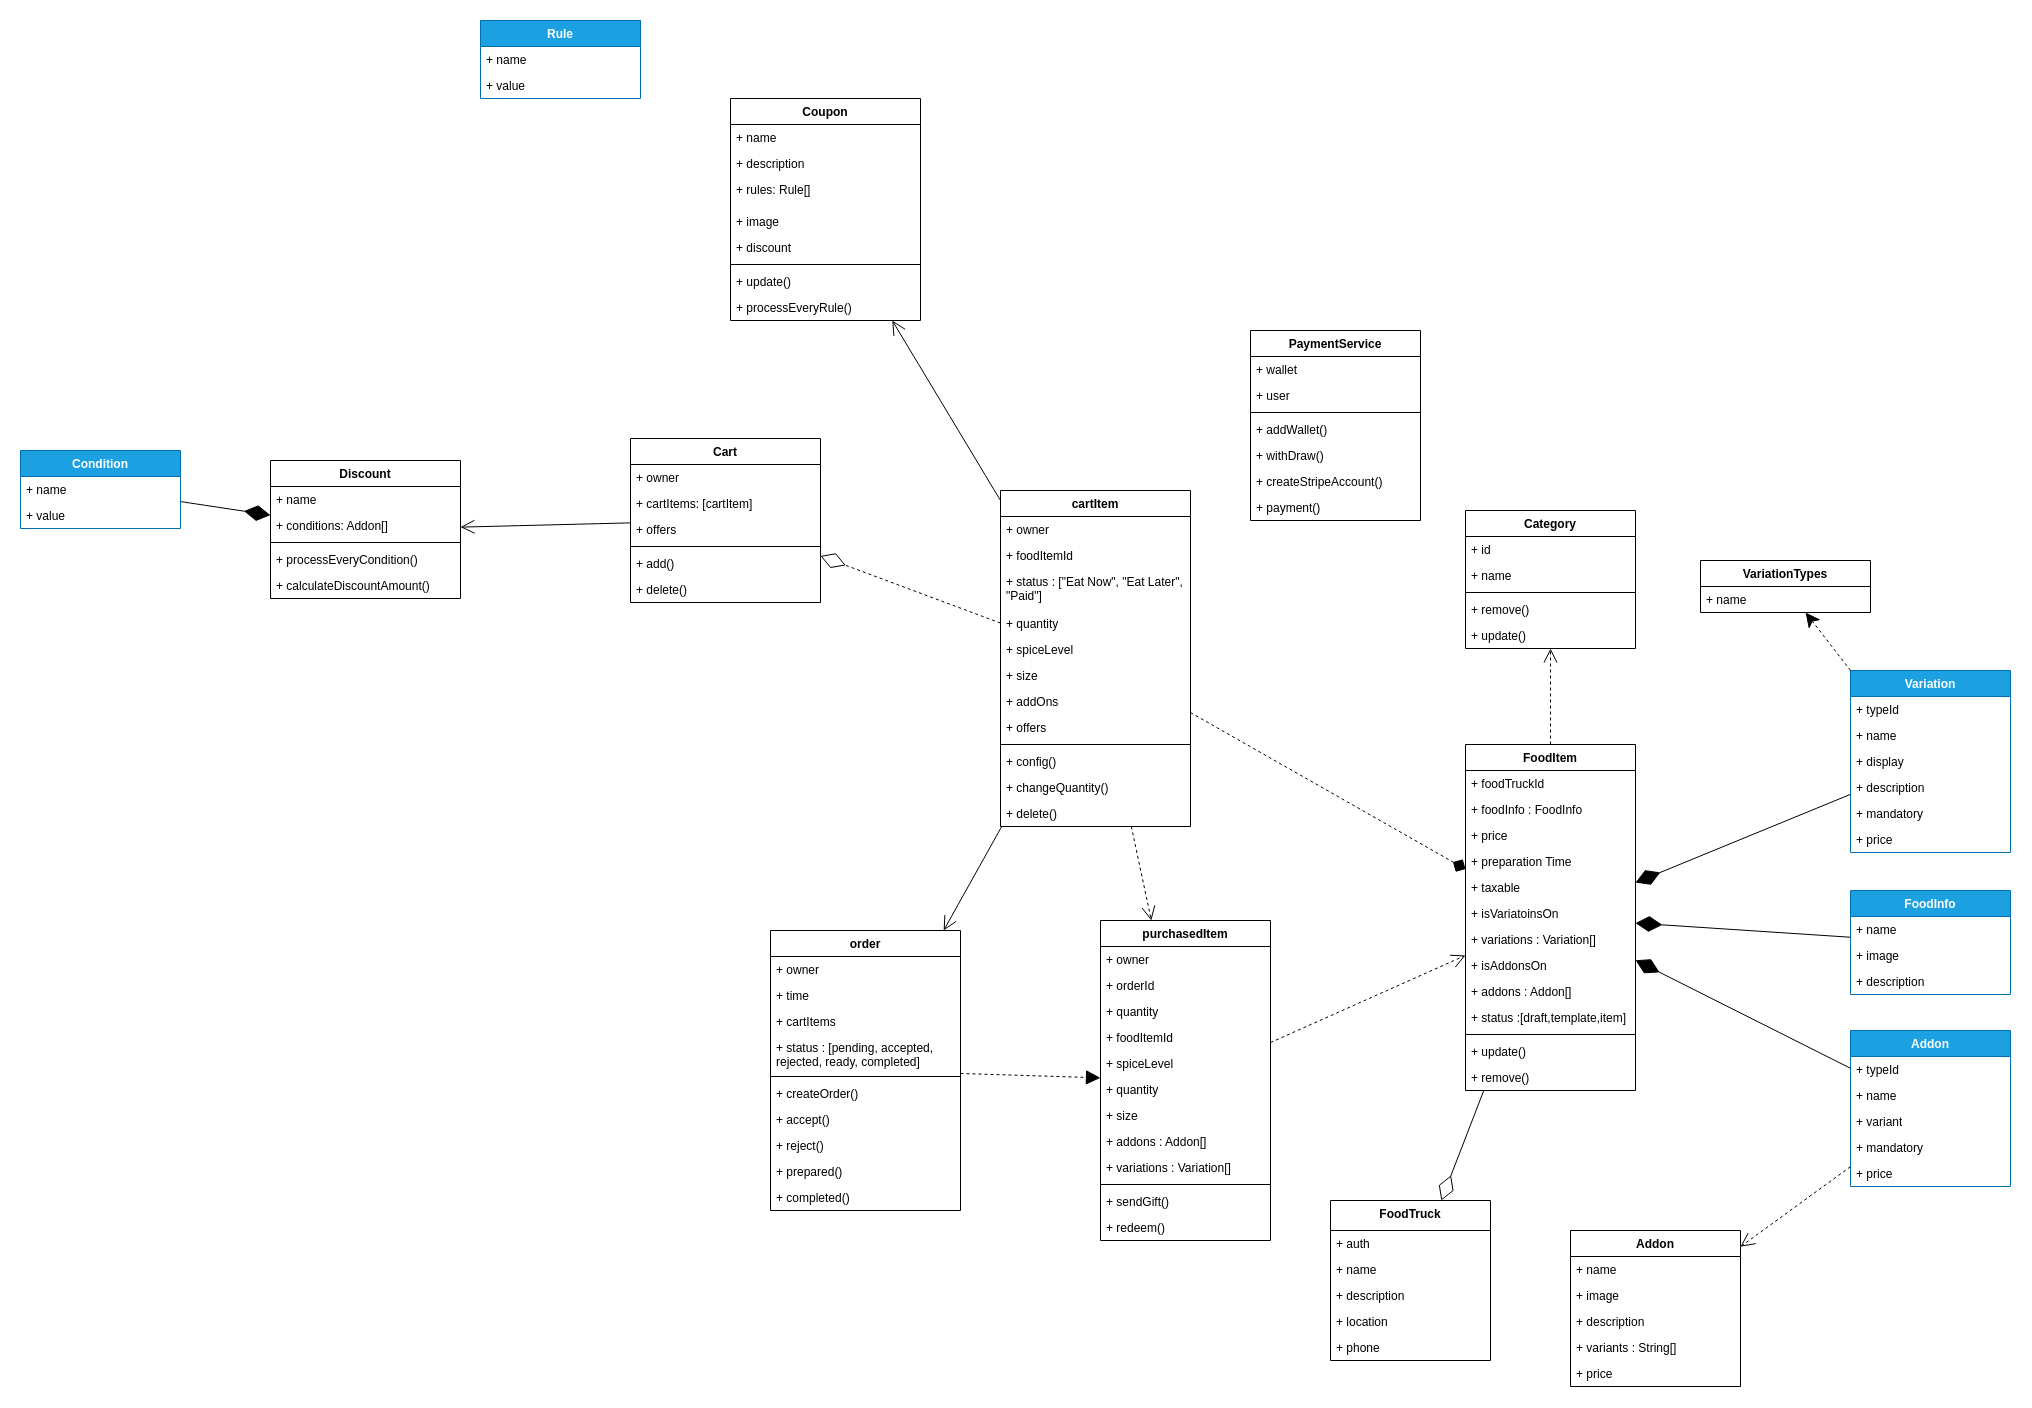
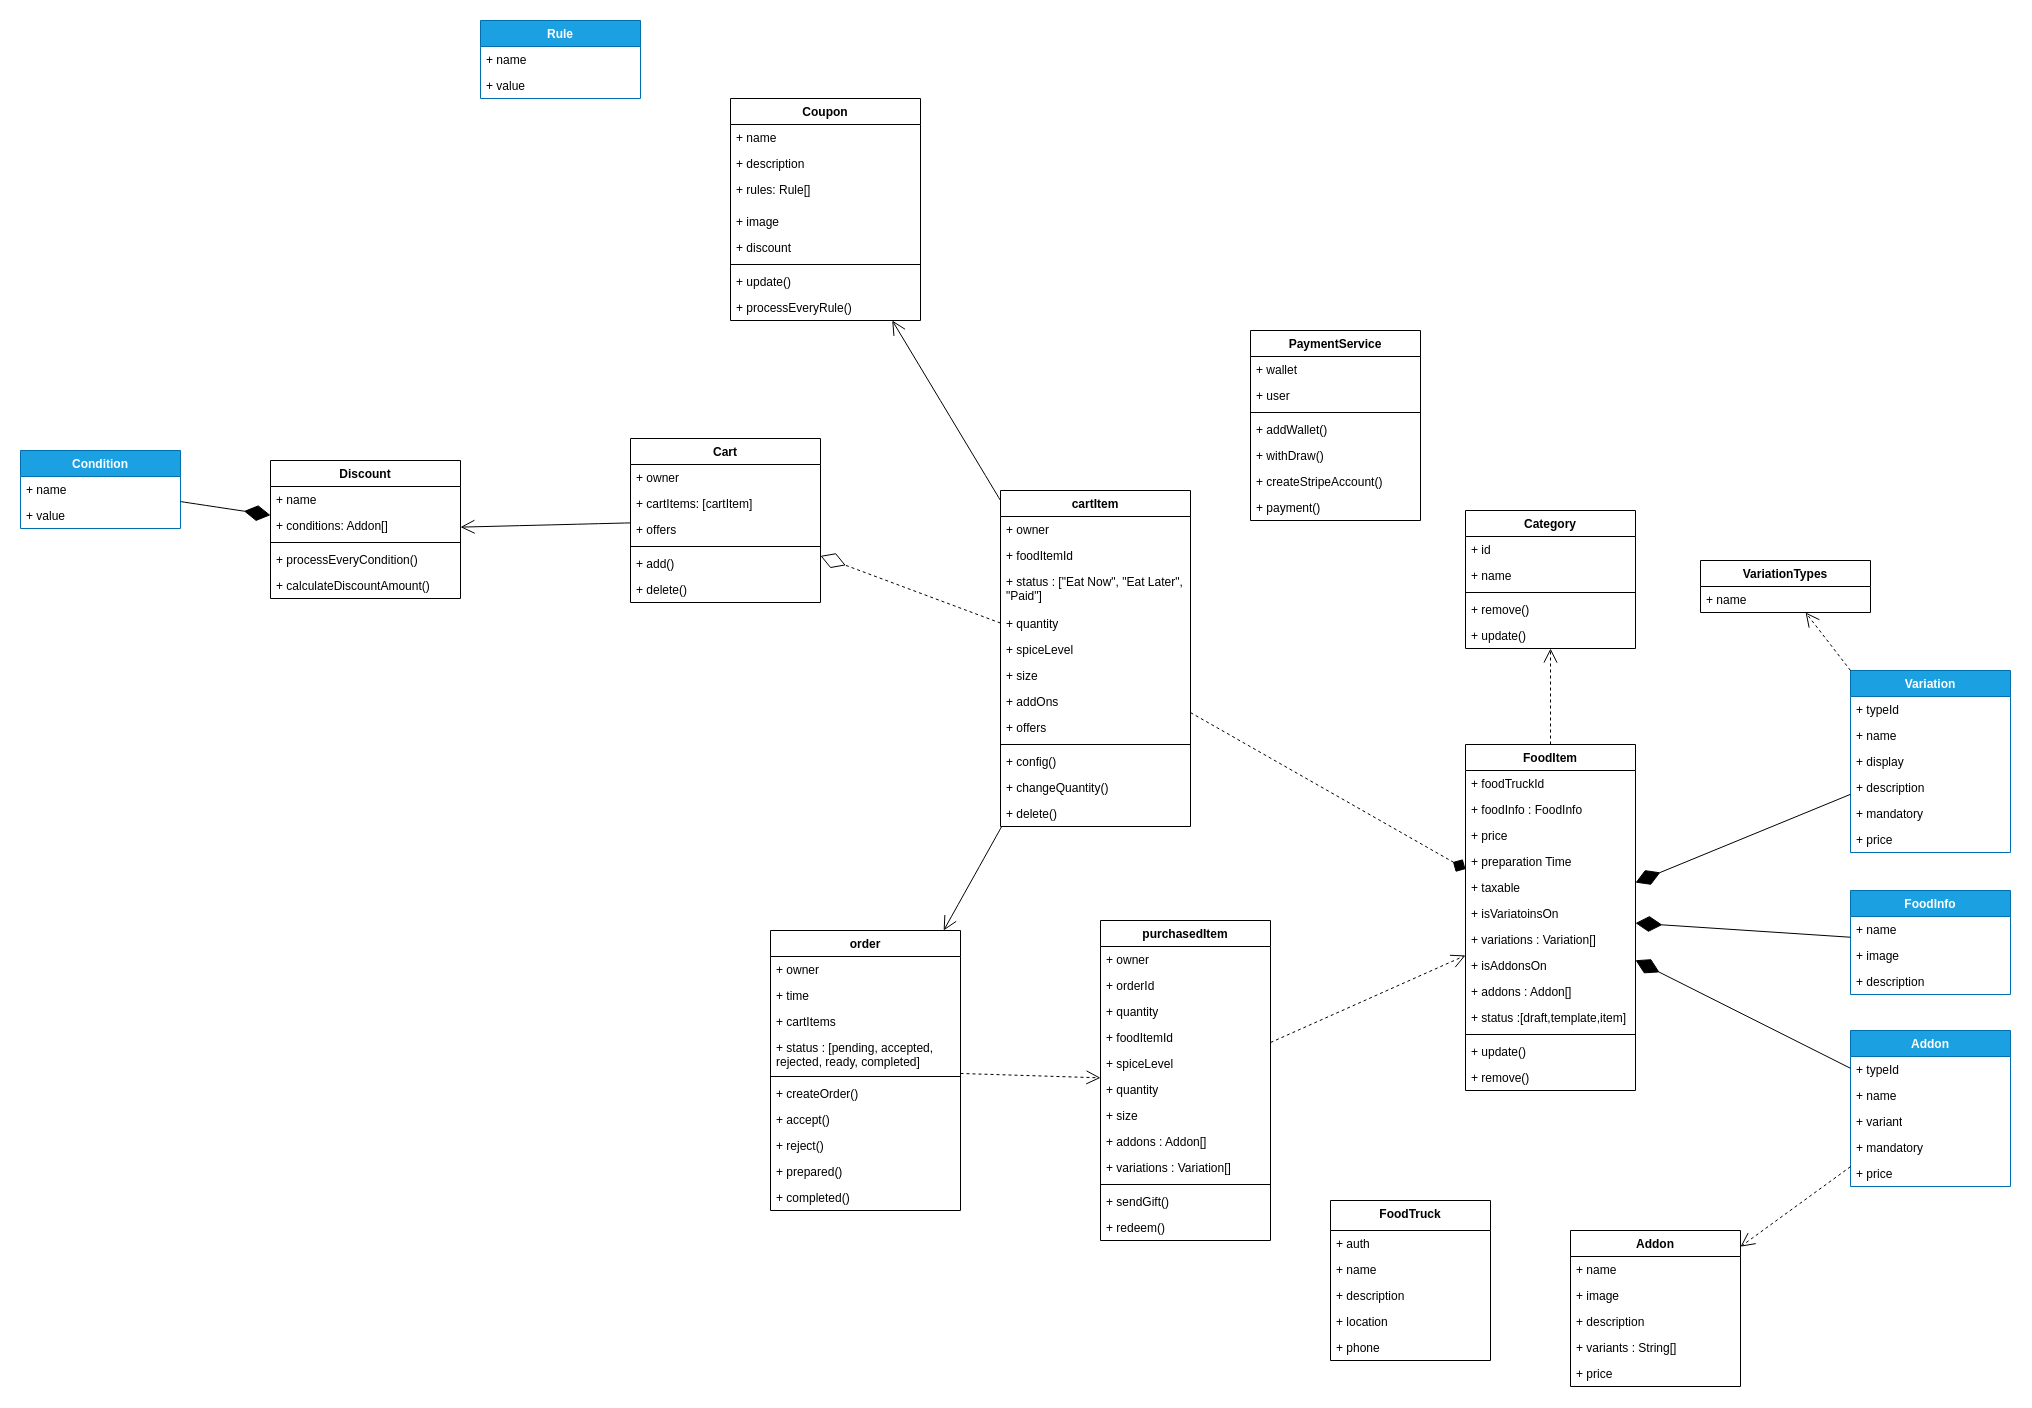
edge "Variation" -> "VariationTypes": arrowhead classic -> open
edge "cartItem" -> "purchasedItem": removed
edge "order" -> "purchasedItem": arrowhead block -> open
edge "FoodItem" -> "FoodTruck": removed
